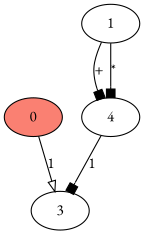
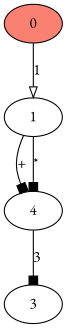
edge "0" -> "3": now "0" -> "1"
edge "4" -> "3": label "1" -> "3"
